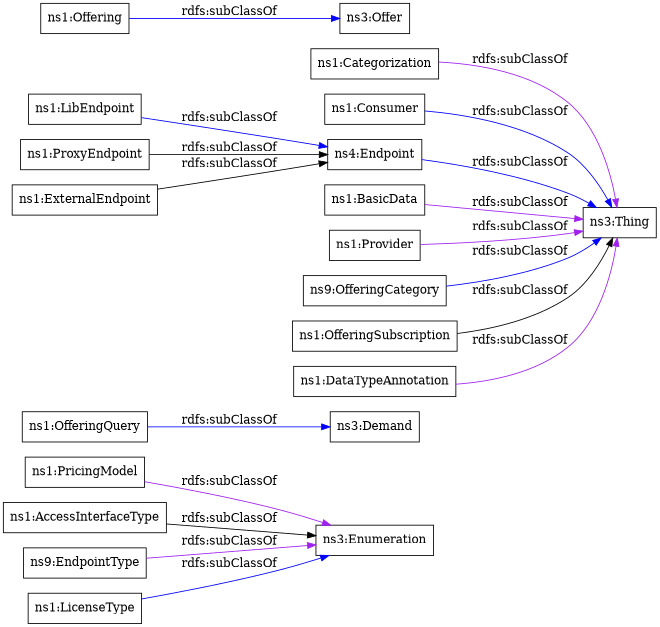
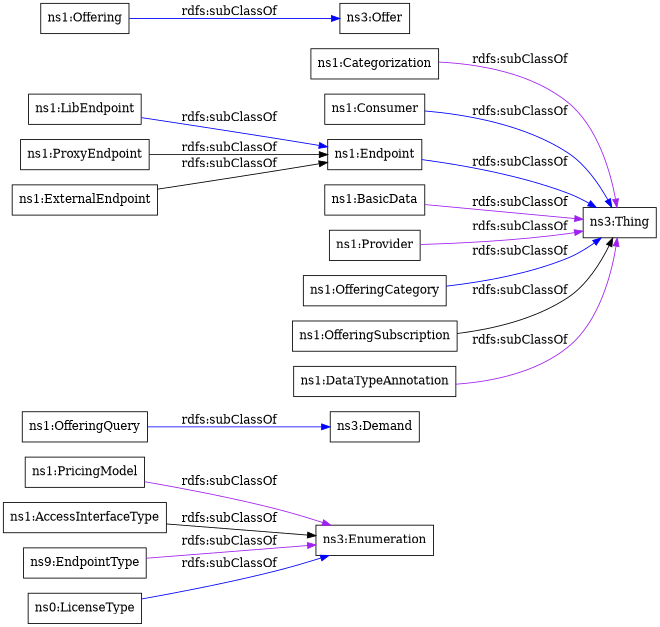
node "ns4:Endpoint": label "ns4:Endpoint" -> "ns1:Endpoint"
node "ns9:OfferingCategory": label "ns9:OfferingCategory" -> "ns1:OfferingCategory"
node "ns1:LicenseType": label "ns1:LicenseType" -> "ns0:LicenseType"
